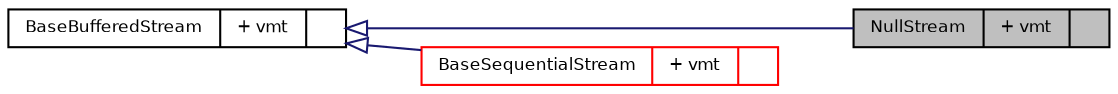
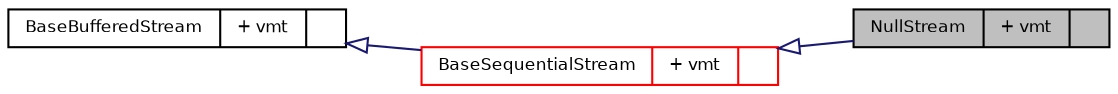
edge "NullStream" -> "BaseBufferedStream": now "NullStream" -> "BaseSequentialStream"
